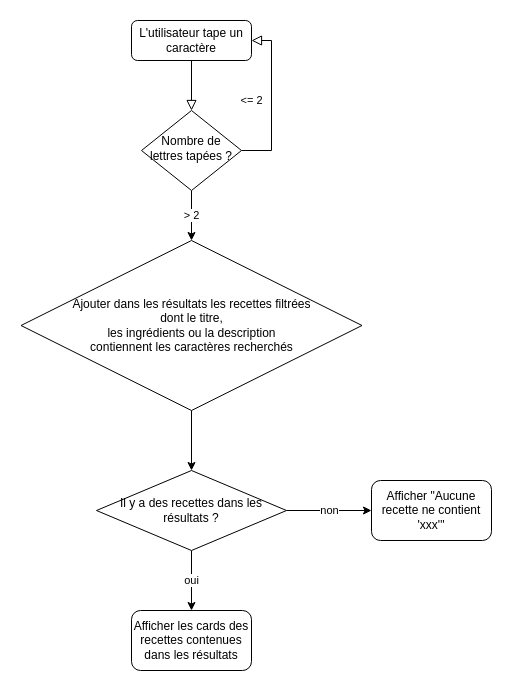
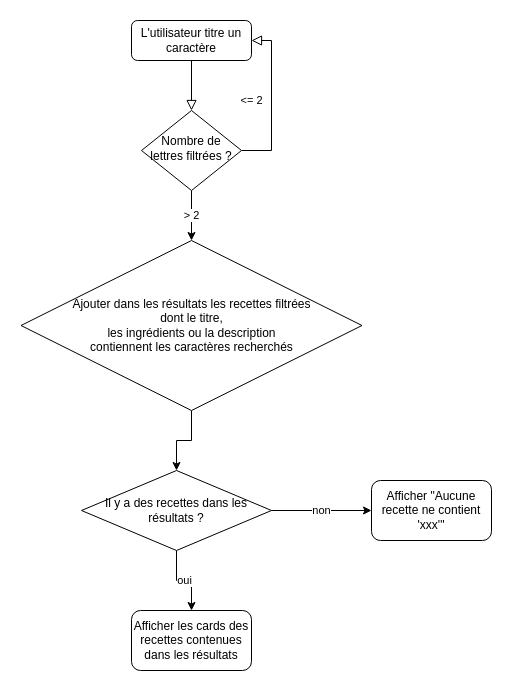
node "L'utilisateur tape un caractère": label "L'utilisateur tape un caractère" -> "L'utilisateur titre un caractère"
node "Nombre de lettres tapées ?": label "Nombre de lettres tapées ?" -> "Nombre de lettres filtrées ?"
node "Il y a des recettes dans les résultats ?": moved (192, 511) -> (177, 511)
